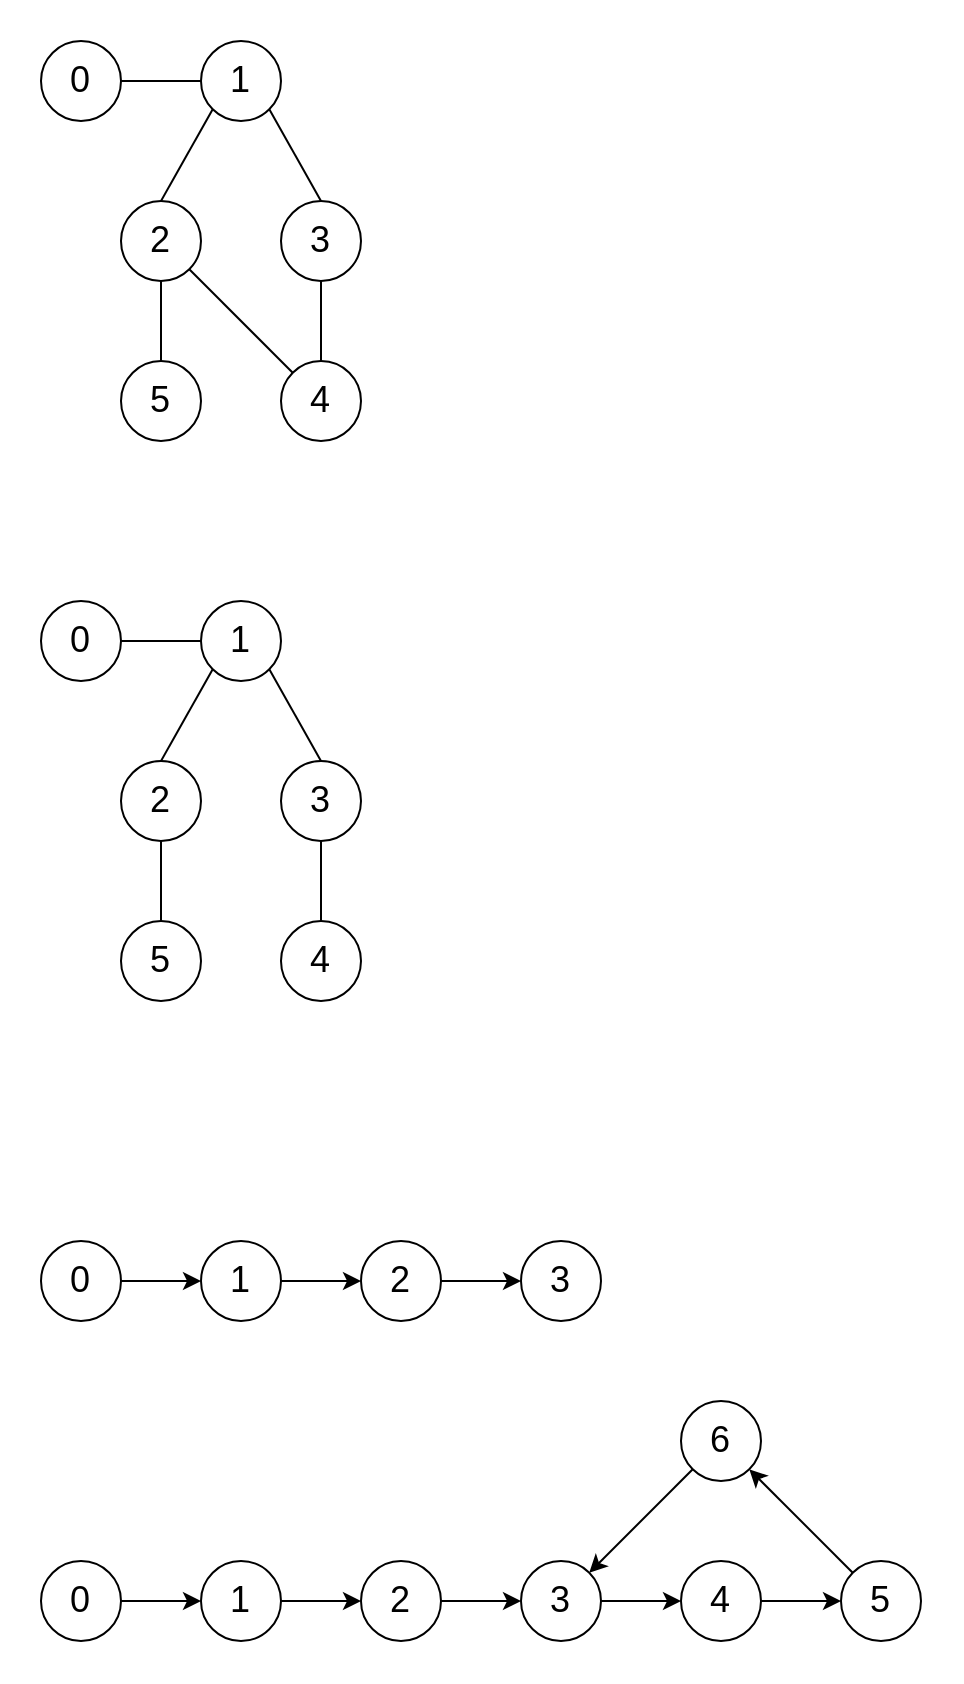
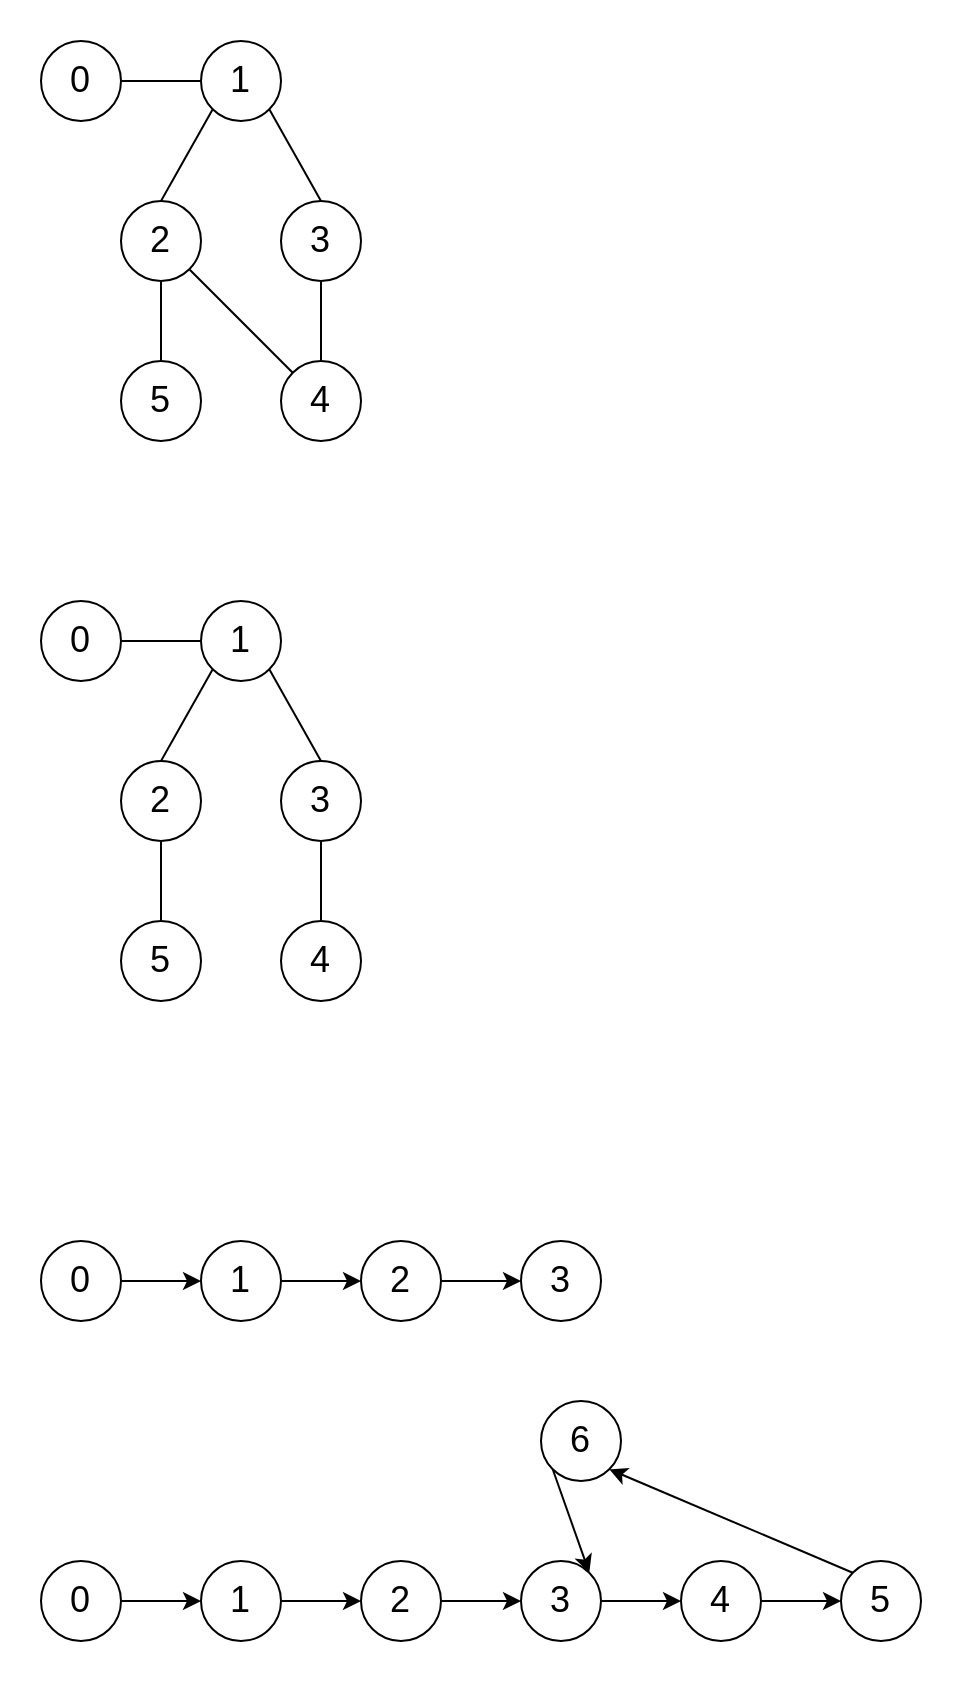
node "6": moved (721, 1441) -> (581, 1441)
